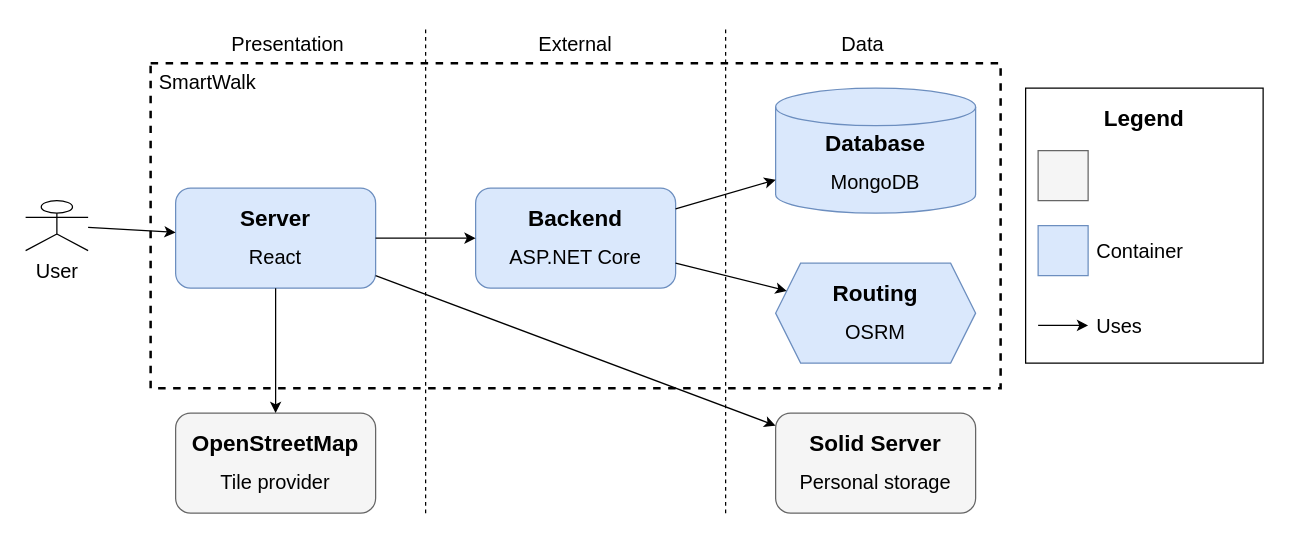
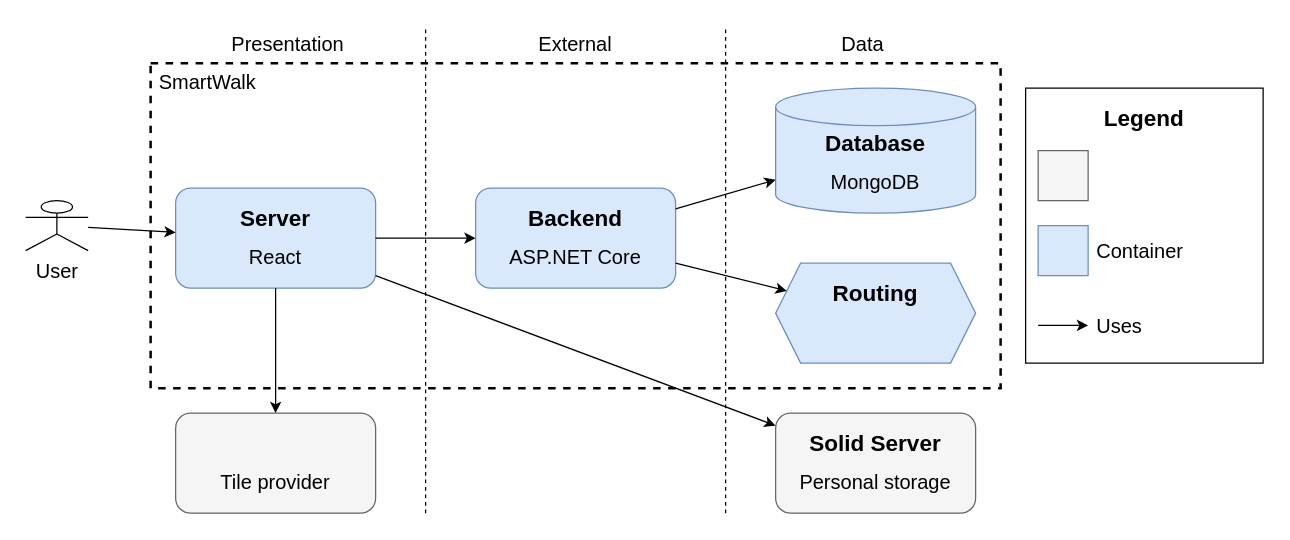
node "OSRM": removed
node "OpenStreetMap": removed
